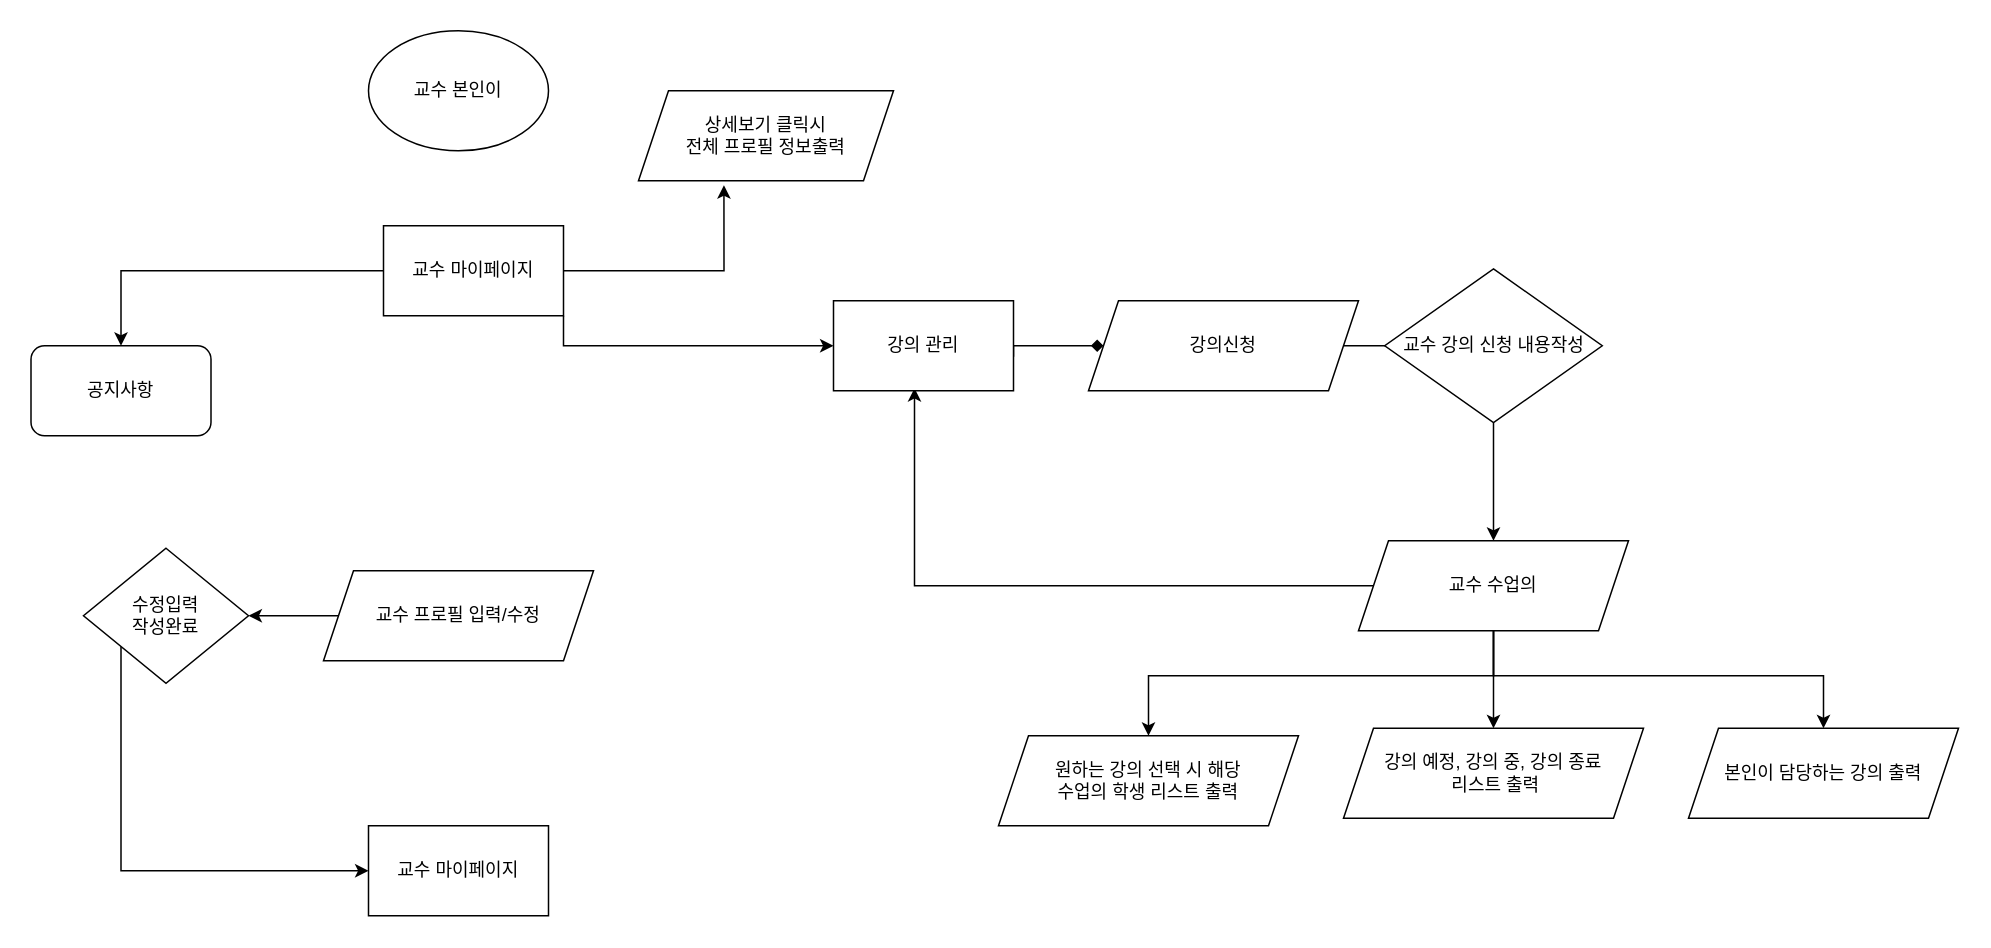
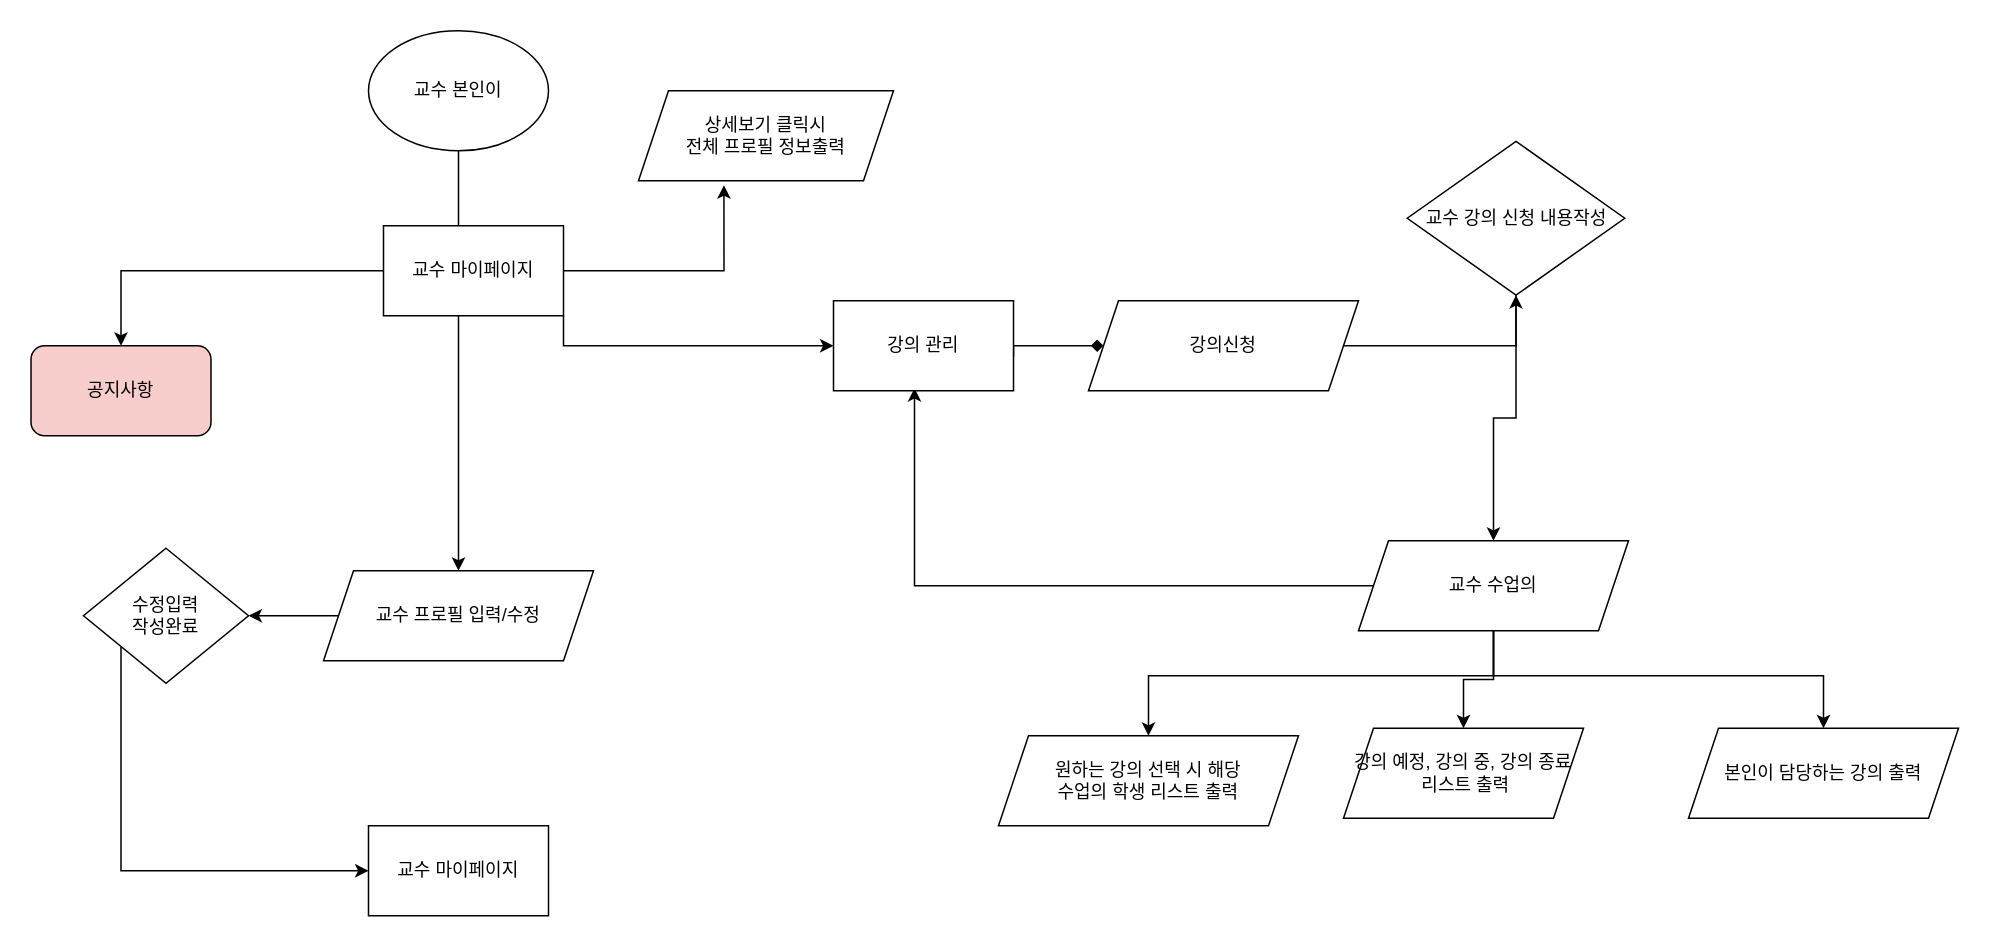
node "교수 강의 신청 내용작성": moved (1493, 346) -> (1516, 218)
node "공지사항": fillcolor #ffffff -> #f8cecc
edge "교수 본인이" -> "교수 프로필 입력/수정": added
node "강의 예정, 강의 중, 강의 종료 리스트 출력": size 300x90 -> 240x90
